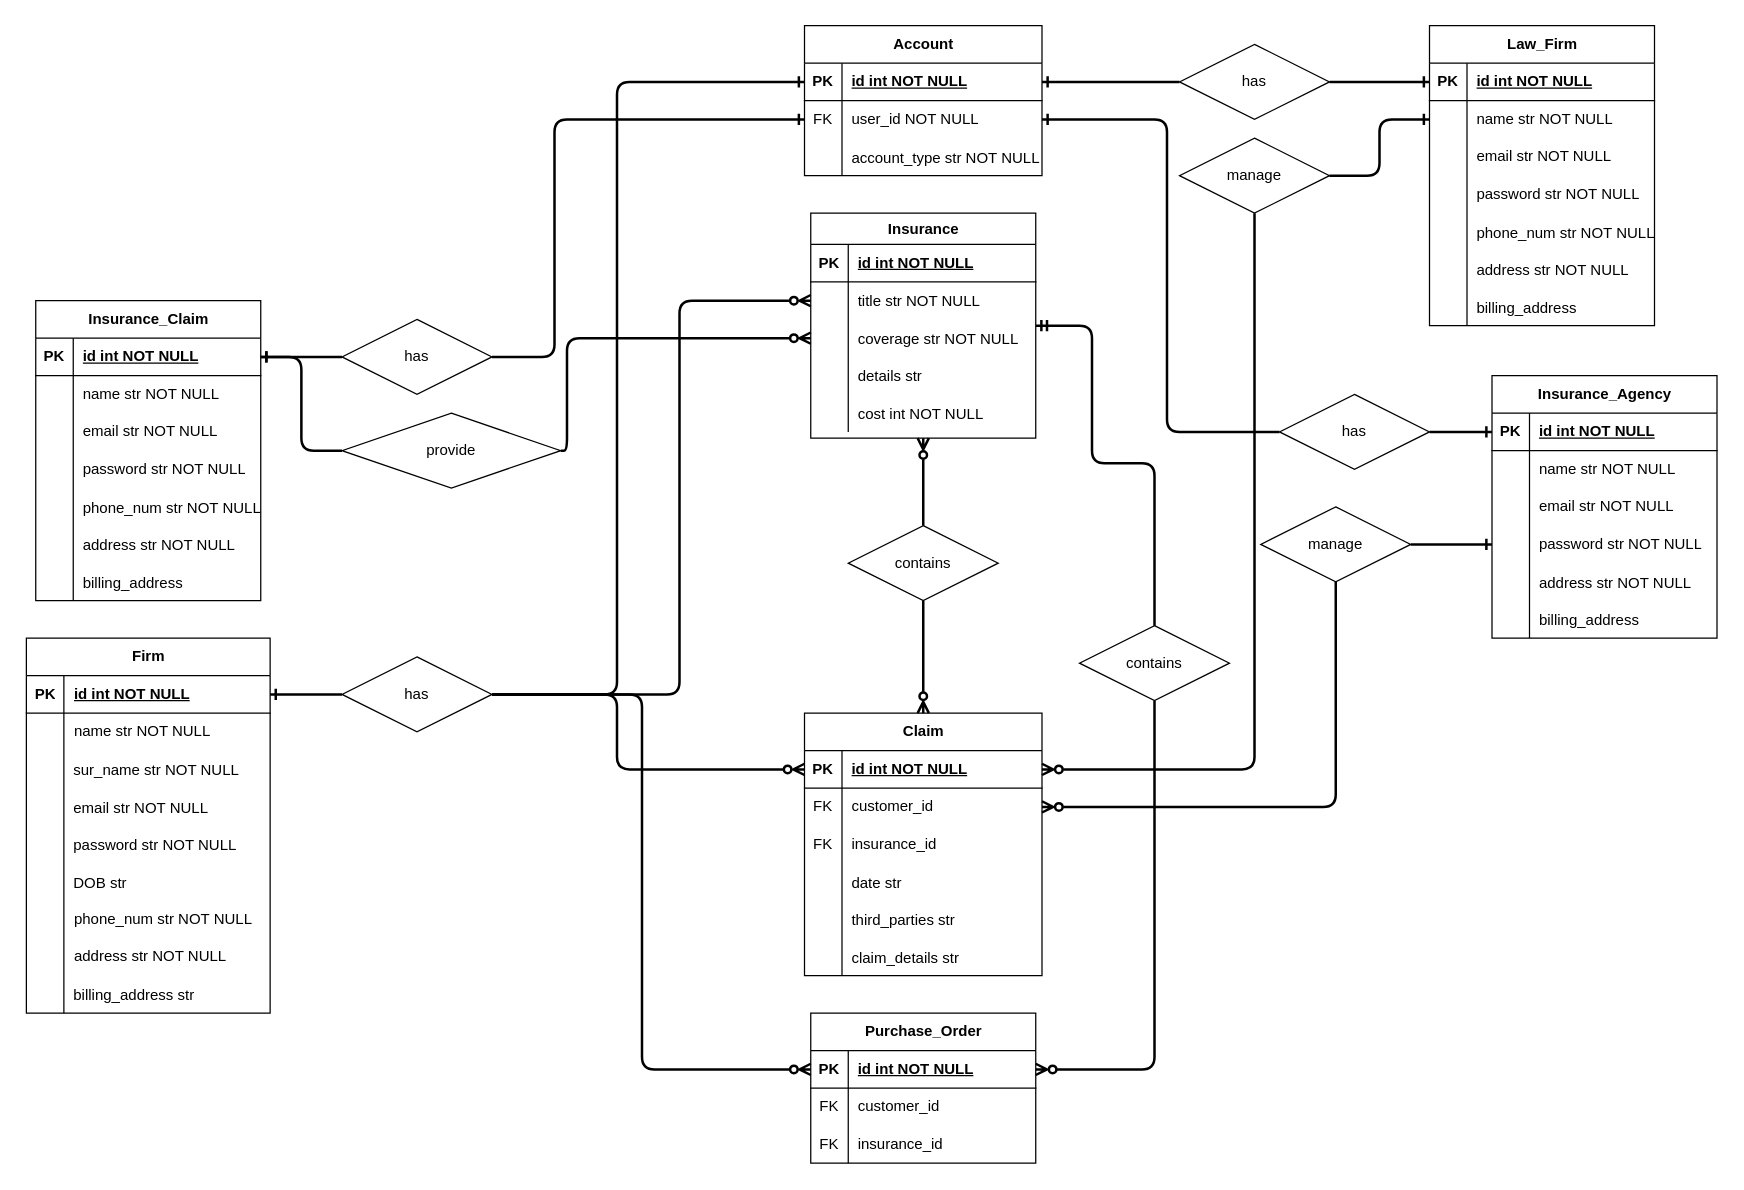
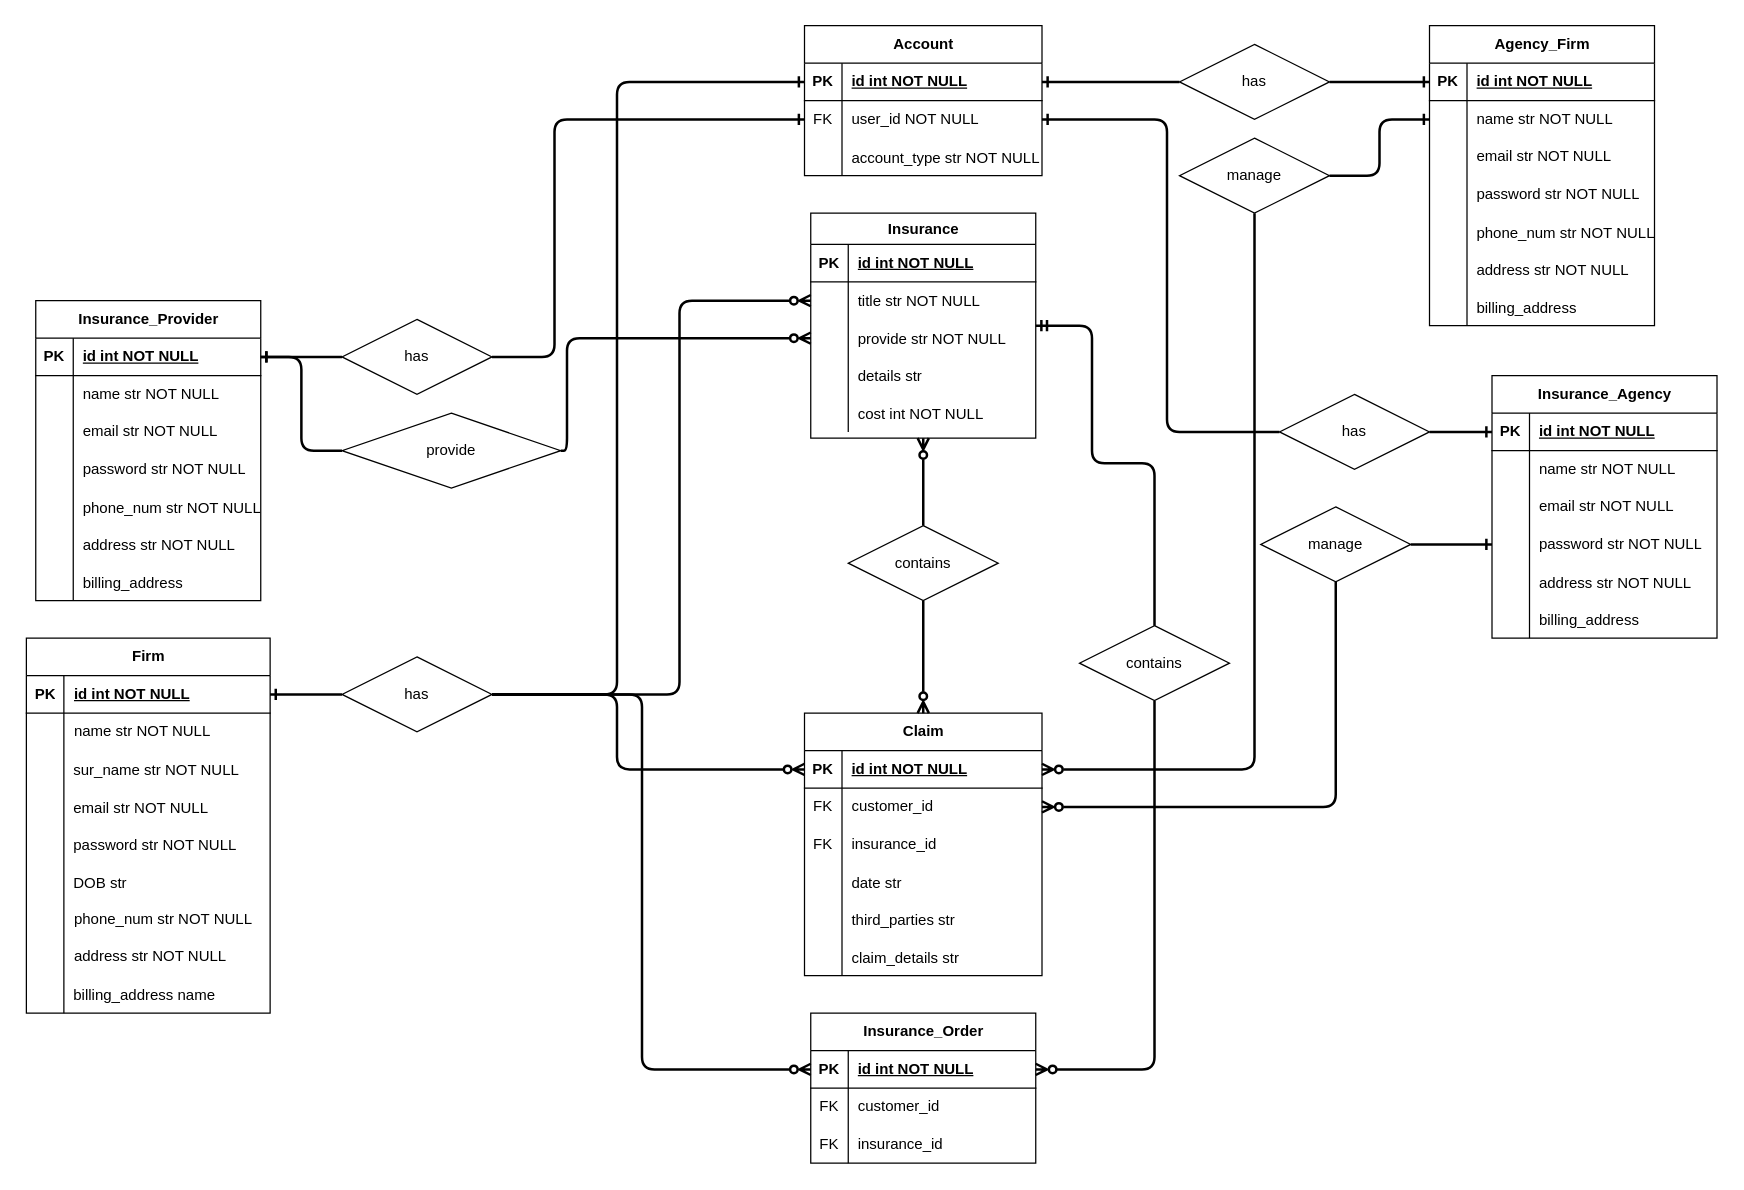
node "Law_Firm": label "Law_Firm" -> "Agency_Firm"
node "Insurance_Claim": label "Insurance_Claim" -> "Insurance_Provider"
node "coverage str NOT NULL": label "coverage str NOT NULL" -> "provide str NOT NULL"
node "billing_address str": label "billing_address str" -> "billing_address name"
node "Purchase_Order": label "Purchase_Order" -> "Insurance_Order"
